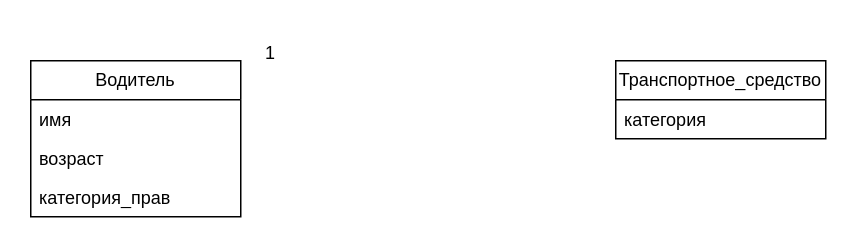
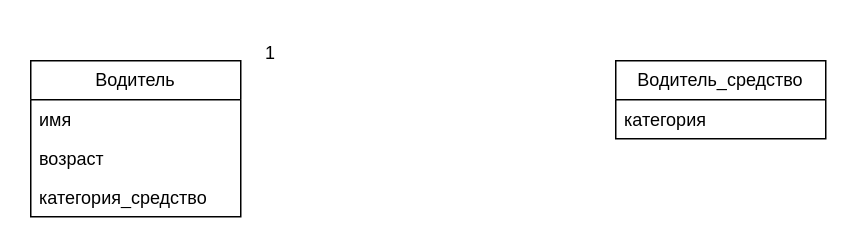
node "Транспортное_средство": label "Транспортное_средство" -> "Водитель_средство"
node "категория_прав": label "категория_прав" -> "категория_средство"
